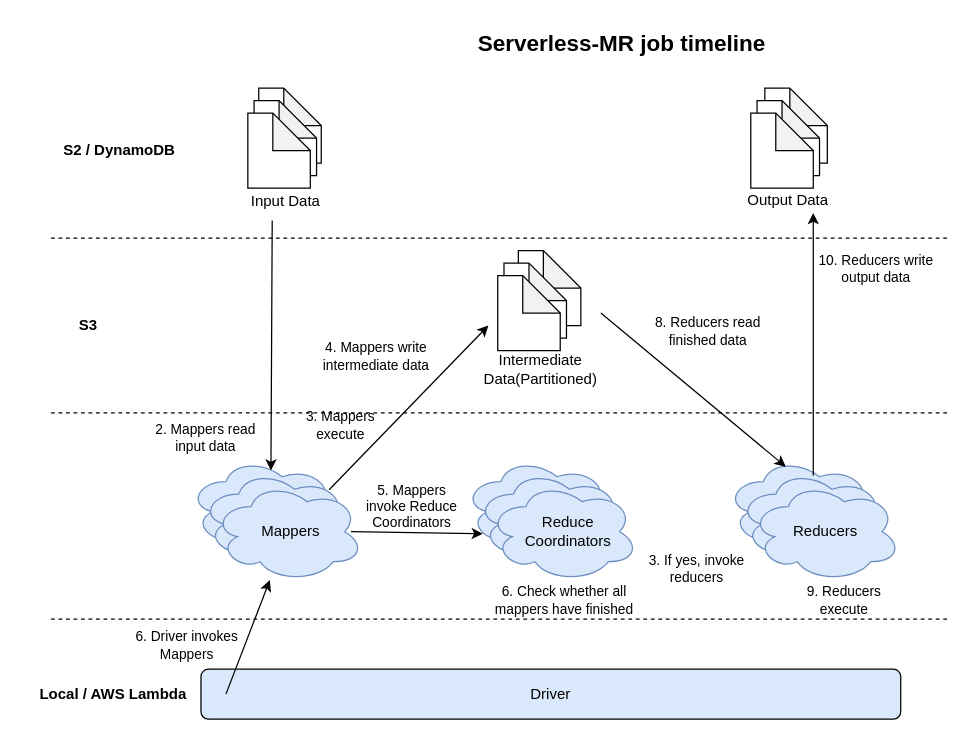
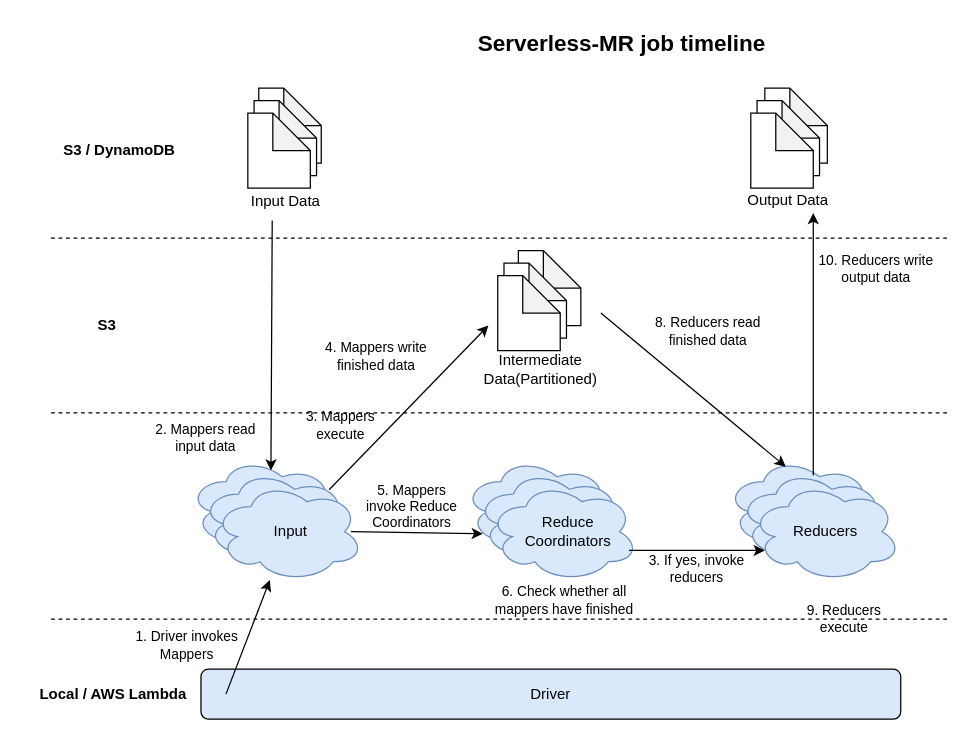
node "S2 / DynamoDB": label "S2 / DynamoDB" -> "S3 / DynamoDB"
node "S3": moved (88, 326) -> (107, 326)
node "4. Mappers write intermediate data": label "4. Mappers write intermediate data" -> "4. Mappers write finished data"
node "Mappers": label "Mappers" -> "Input"
edge "Reduce Coordinators" -> "Reducers": added
node "9. Reducers execute": moved (844, 601) -> (844, 619)
node "6. Driver invokes Mappers": label "6. Driver invokes Mappers" -> "1. Driver invokes Mappers"
